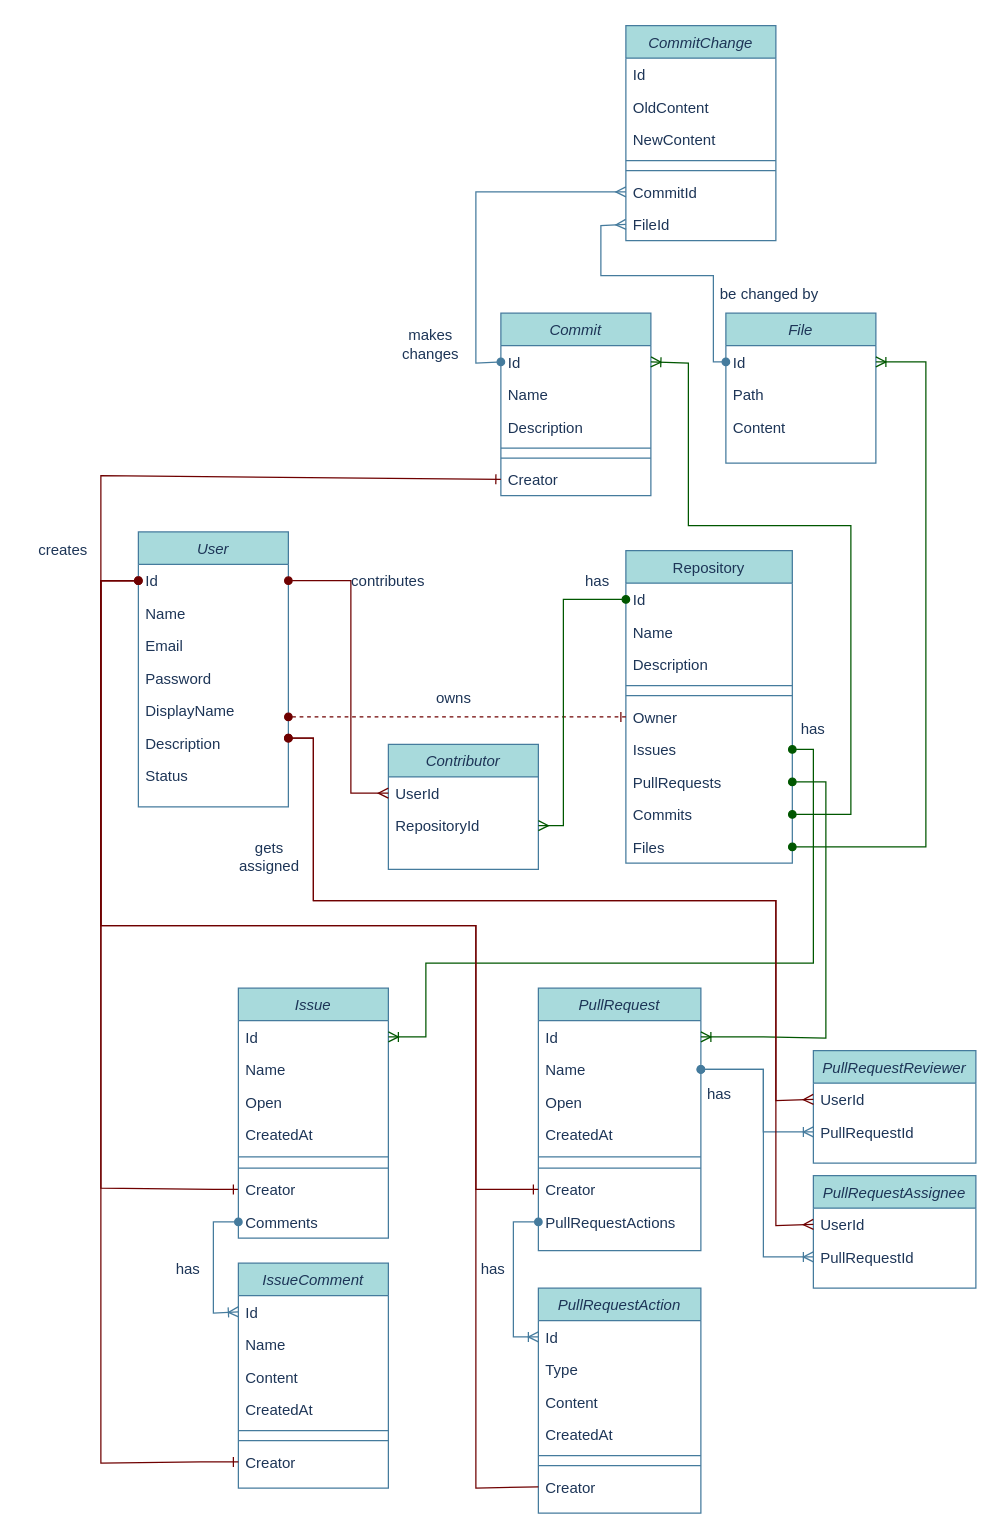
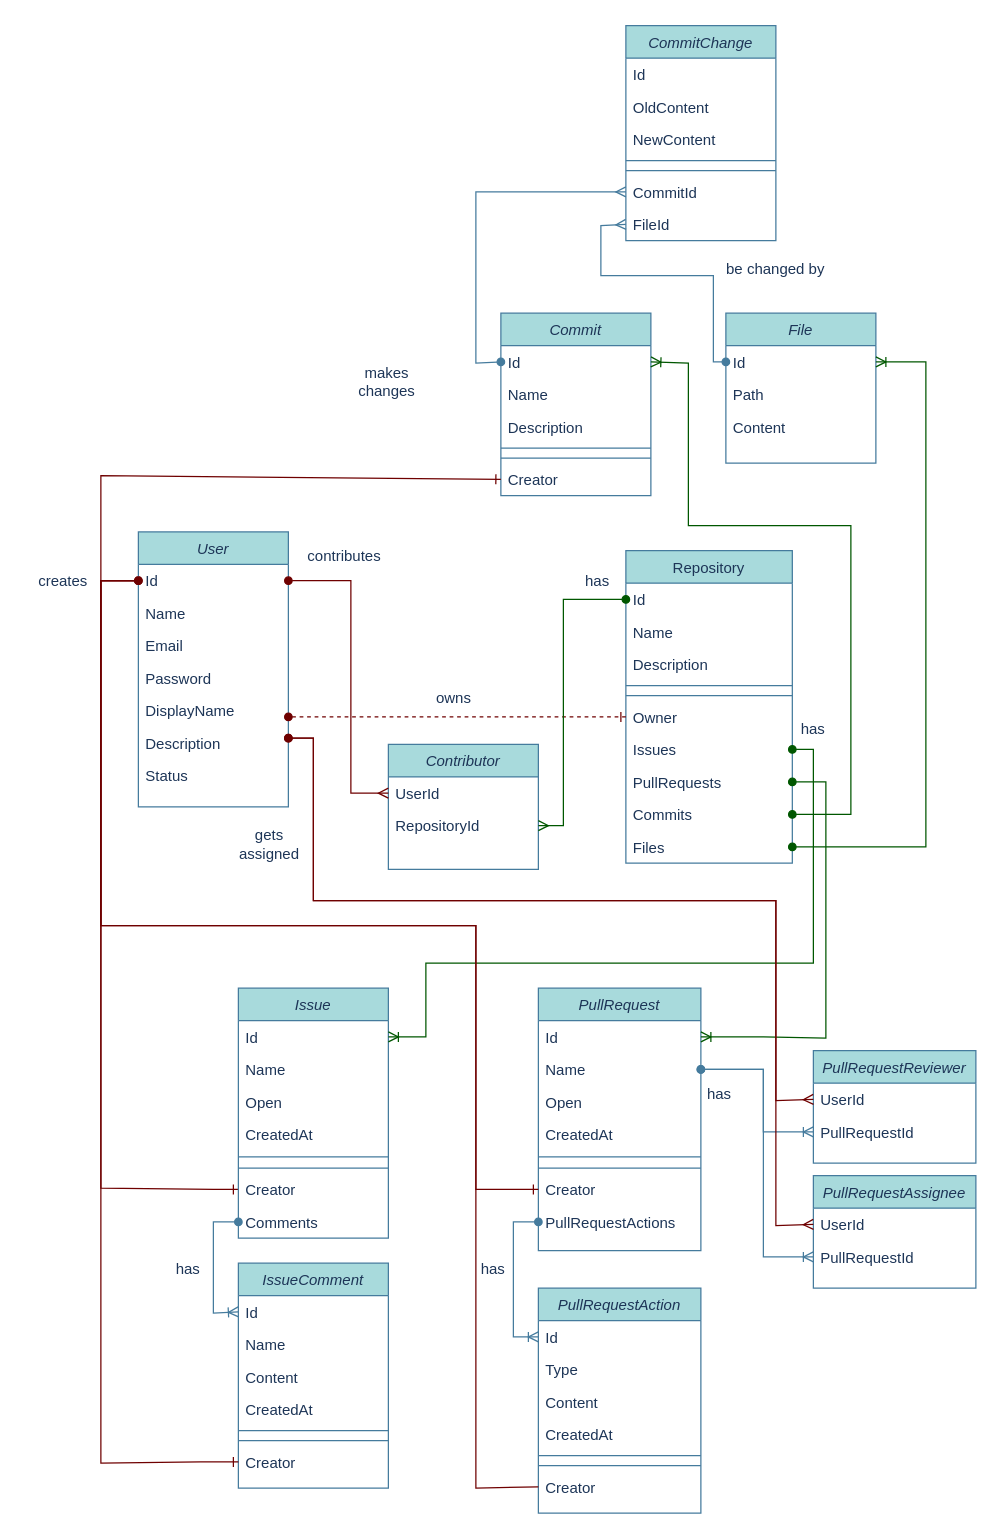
node "be changed by": moved (769, 294) -> (776, 269)
node "makes changes": moved (431, 344) -> (387, 382)
node "creates": moved (63, 551) -> (63, 582)
node "contributes": moved (388, 582) -> (344, 557)
node "gets assigned": moved (269, 857) -> (269, 844)
